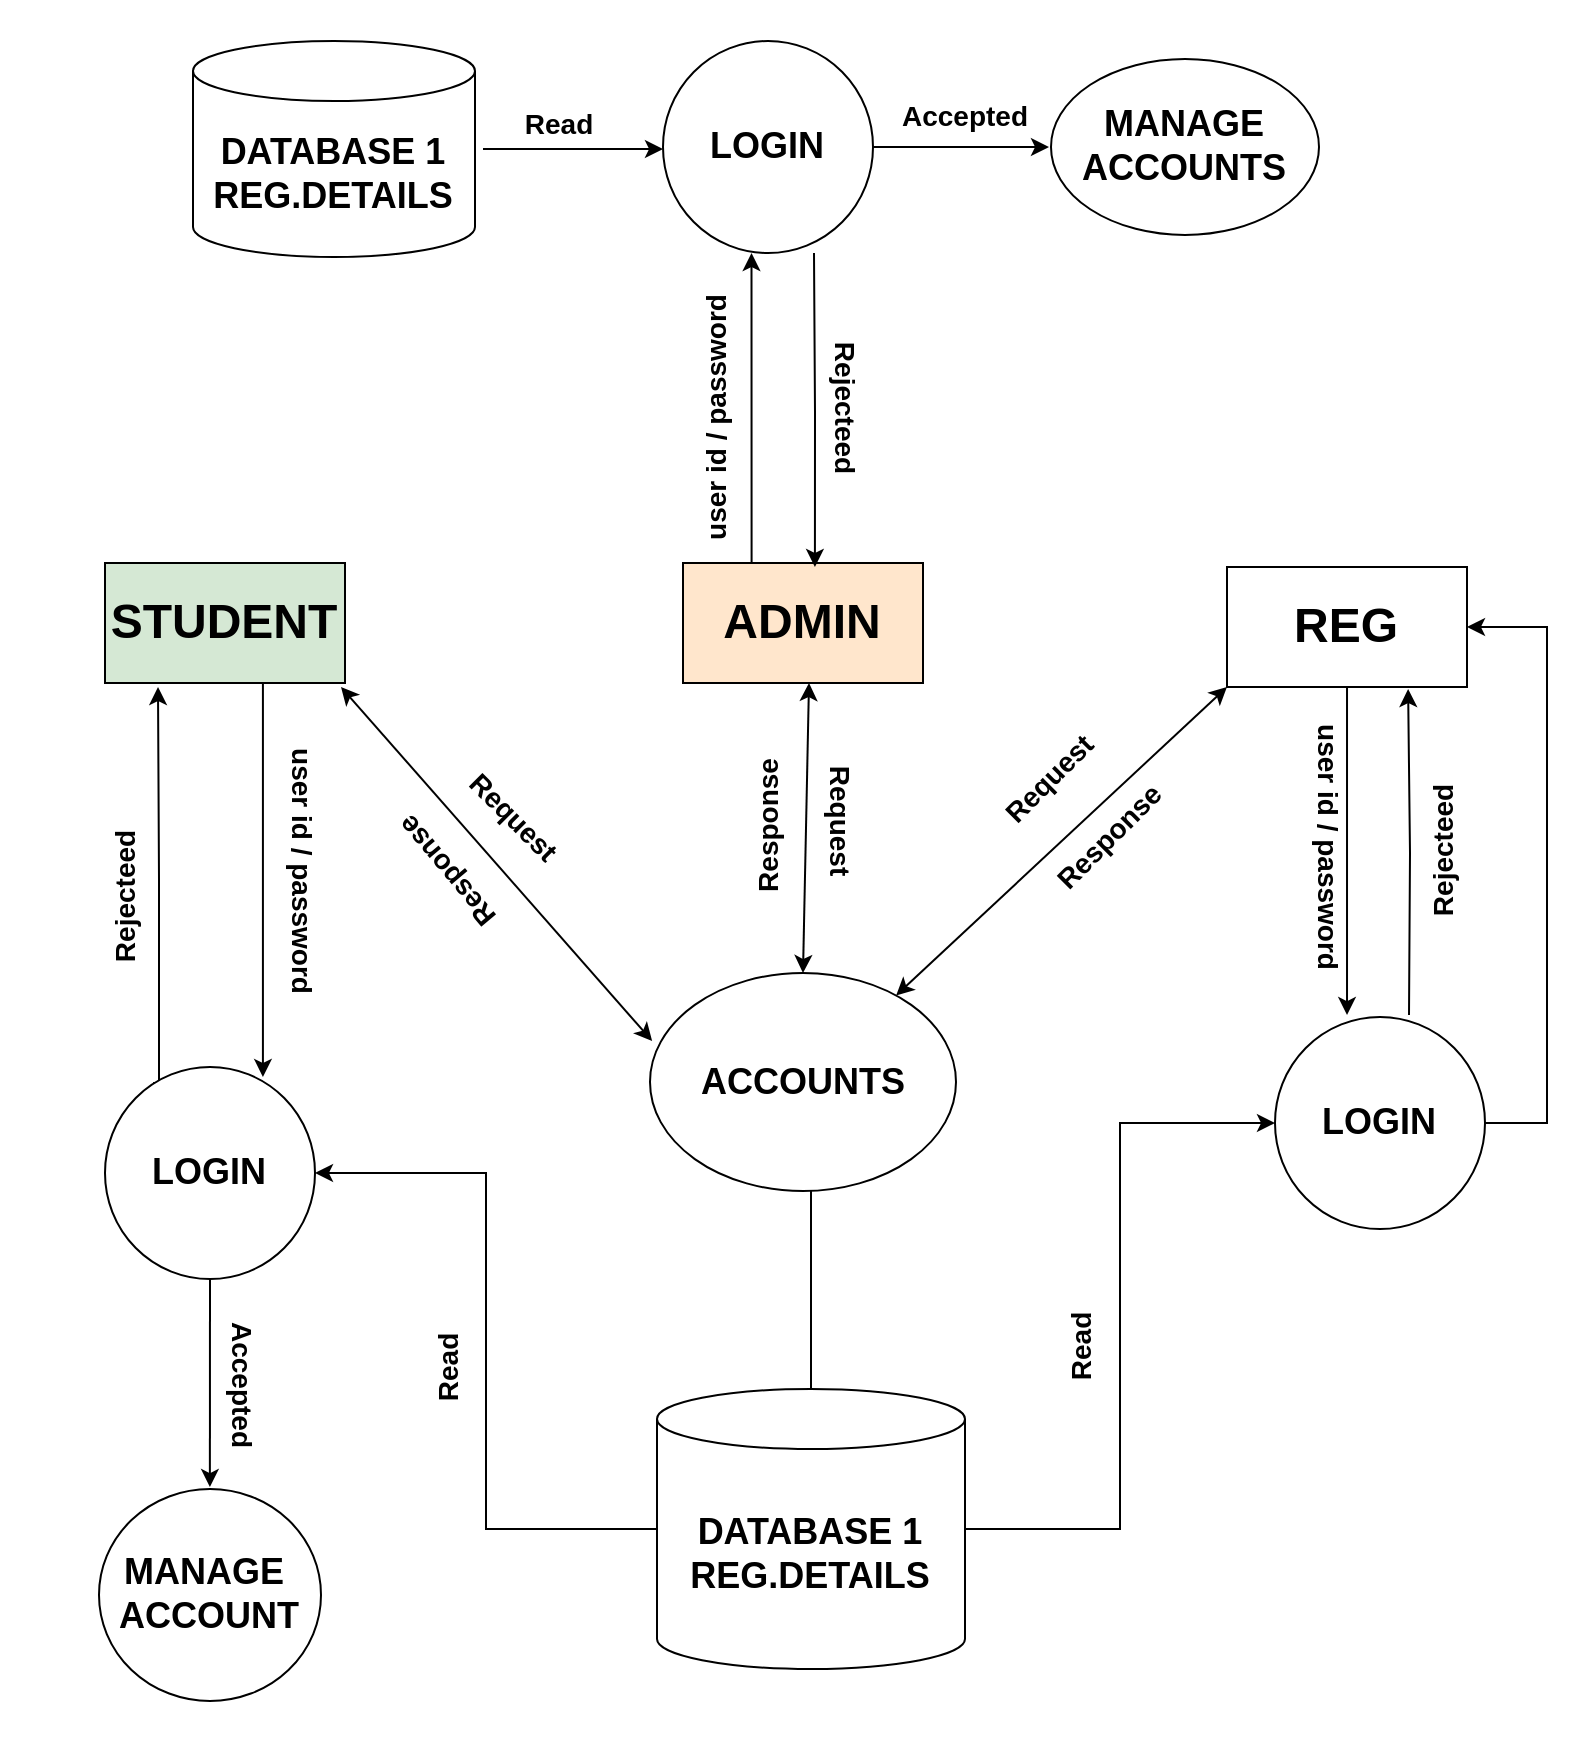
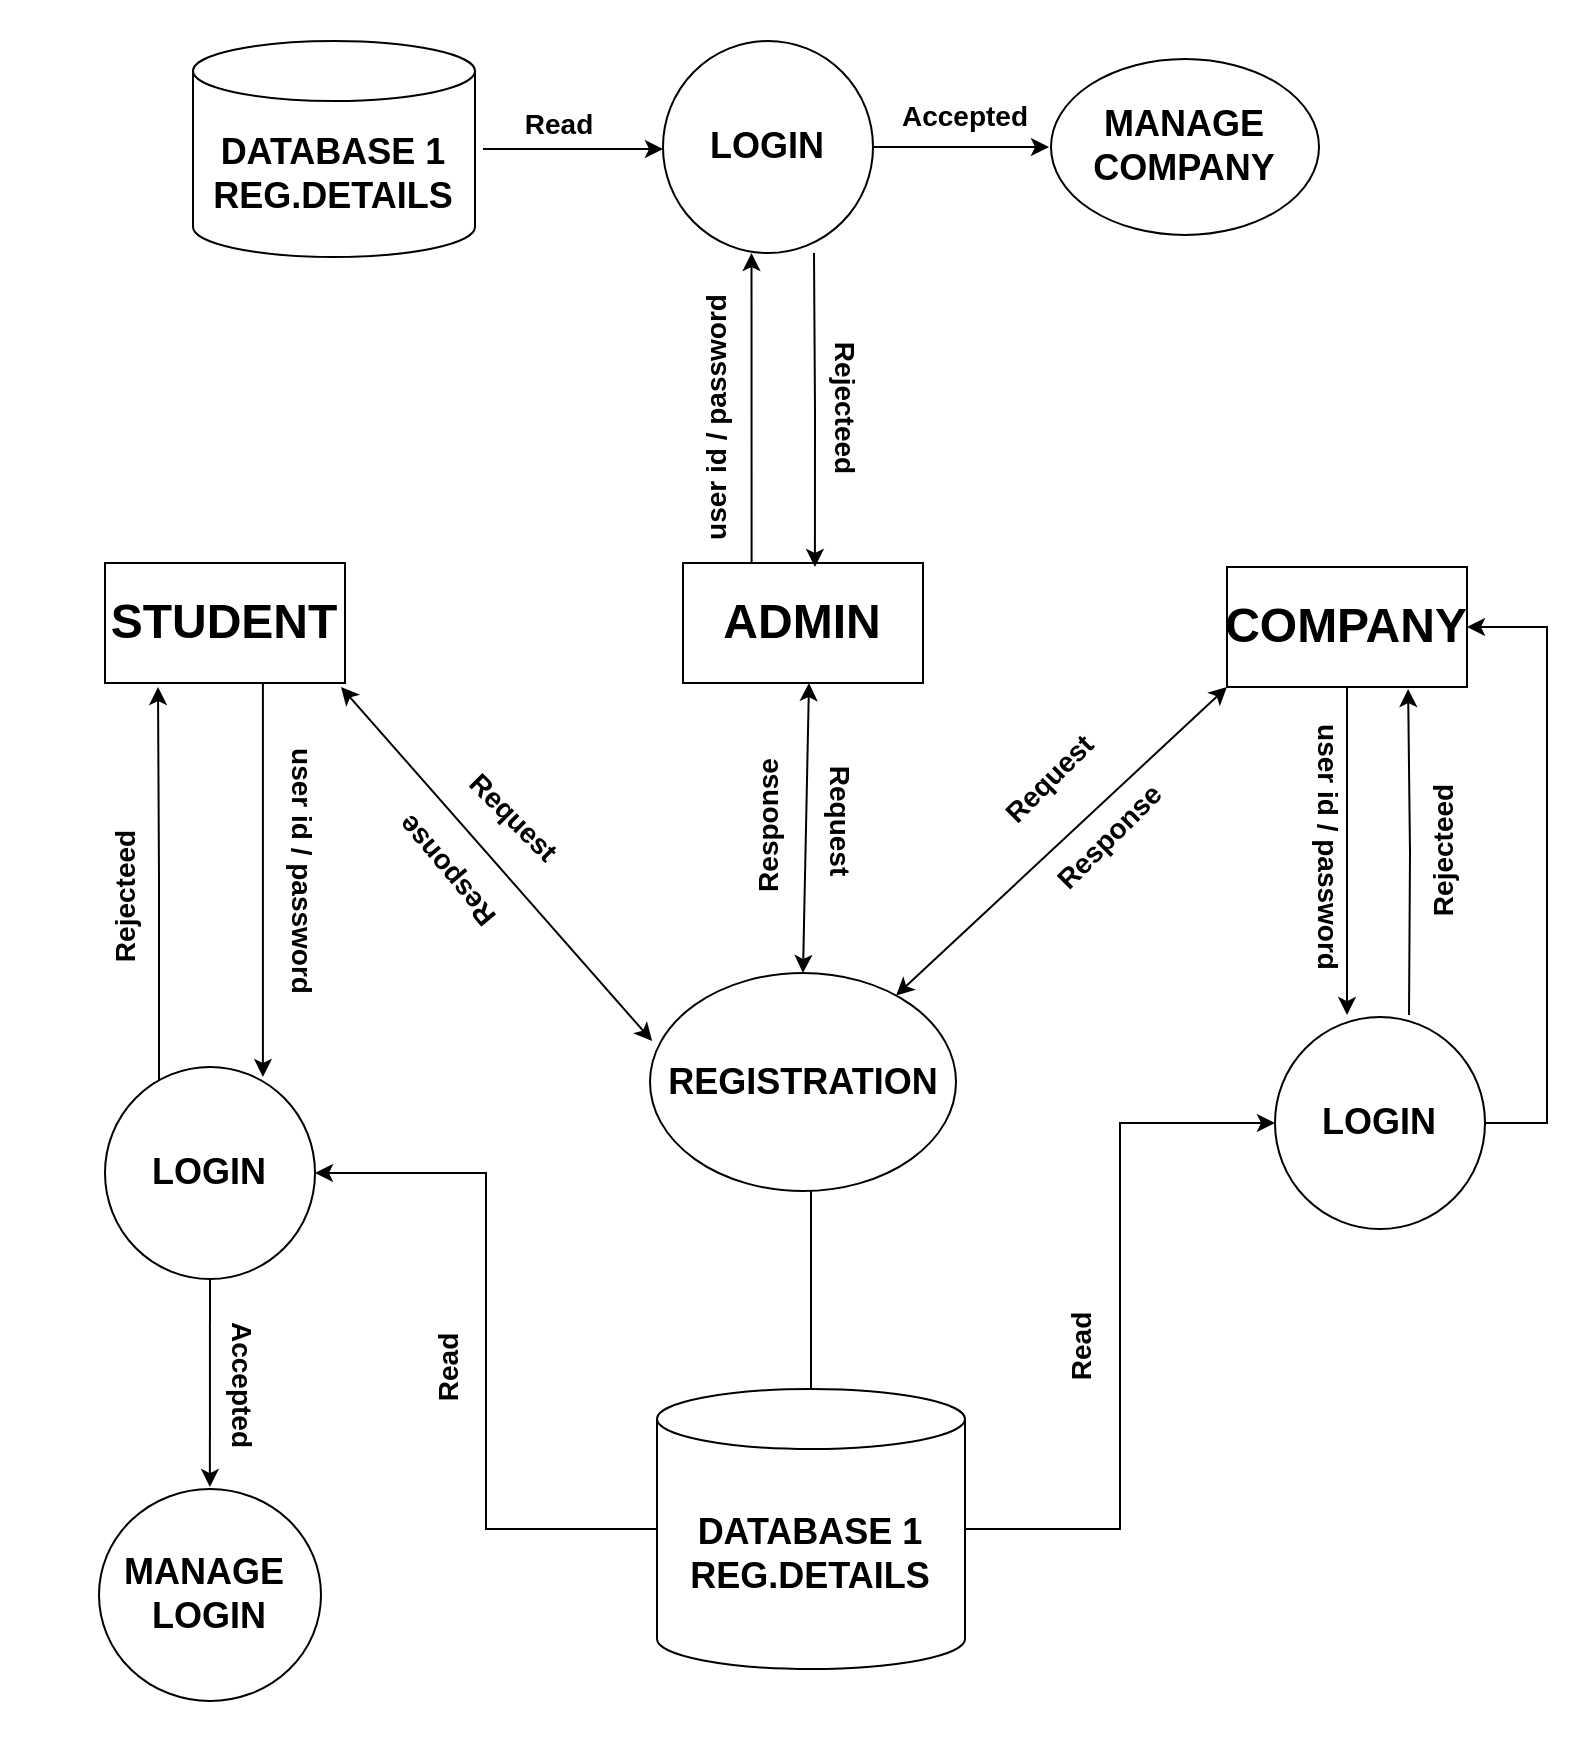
node "MANAGE ACCOUNTS": label "MANAGE ACCOUNTS" -> "MANAGE COMPANY"
node "STUDENT": fillcolor #d5e8d4 -> #ffffff
node "ADMIN": fillcolor #ffe6cc -> #ffffff
node "REG": label "REG" -> "COMPANY"
node "ACCOUNTS": label "ACCOUNTS" -> "REGISTRATION"
node "MANAGE ACCOUNT": label "MANAGE ACCOUNT" -> "MANAGE LOGIN"
